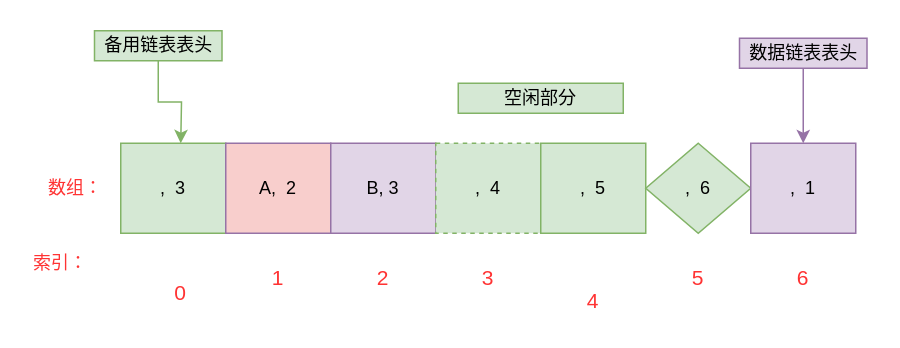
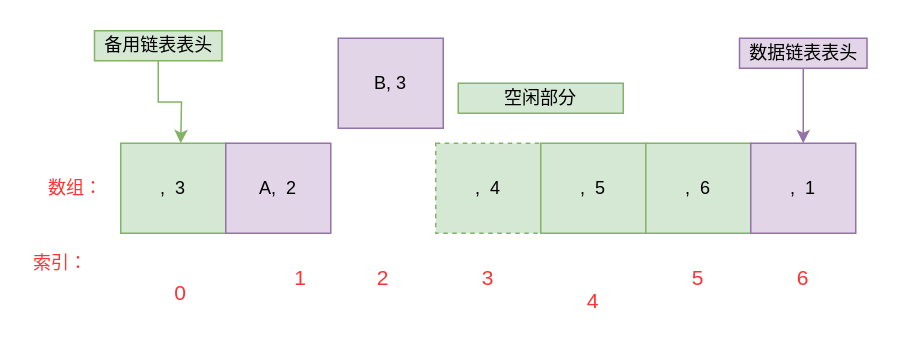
node "A, 2": fillcolor #f8cecc -> #e1d5e7
node "B, 3": moved (383, 188) -> (391, 83)
node ", 6": shape diamond -> rectangle
node "1": moved (278, 278) -> (301, 278)
